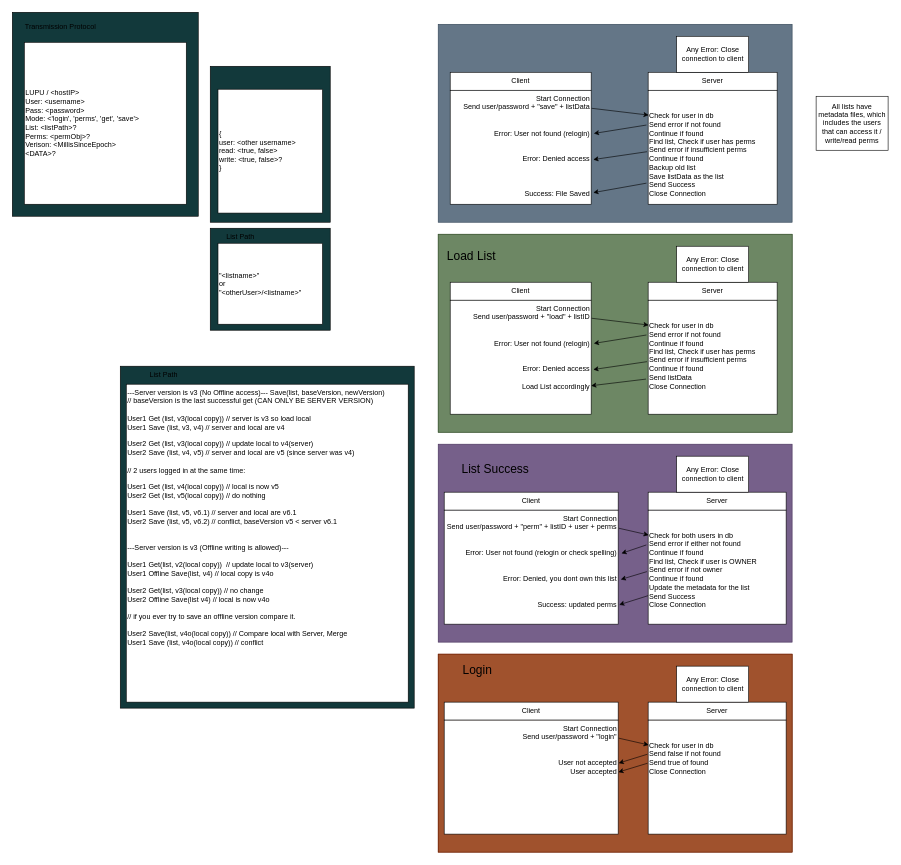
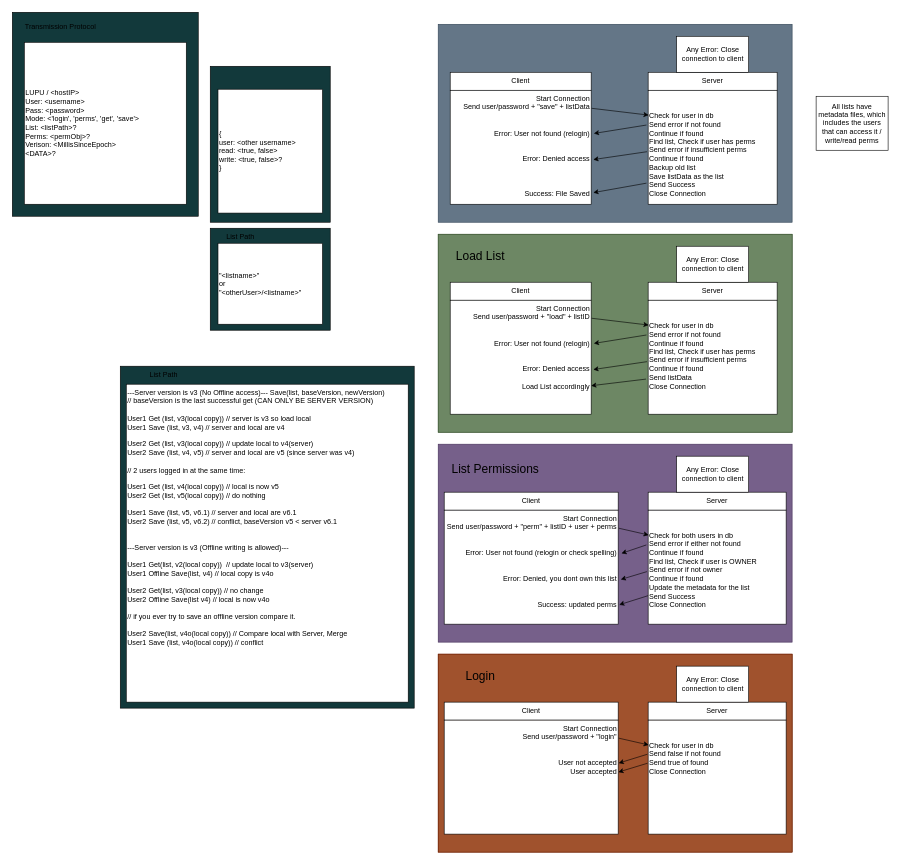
node "Load List": moved (471, 255) -> (480, 255)
node "List Success": label "List Success" -> "List Permissions"
node "Login": moved (477, 669) -> (480, 675)
